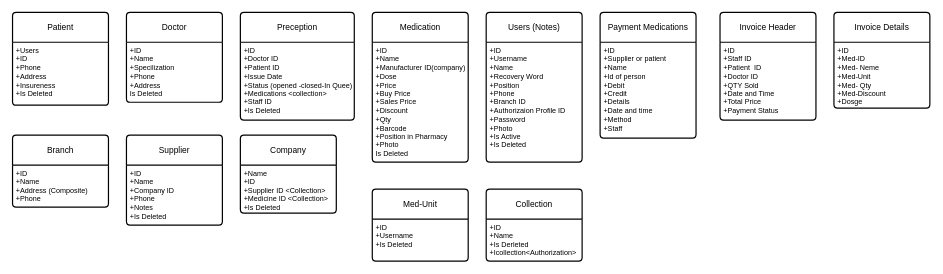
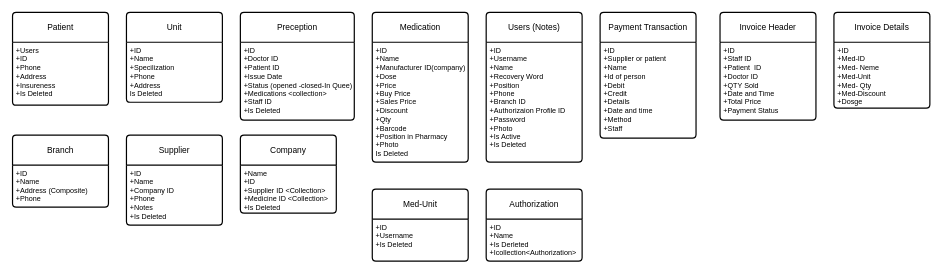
node "Doctor": label "Doctor" -> "Unit"
node "Payment Medications": label "Payment Medications" -> "Payment Transaction"
node "Collection": label "Collection" -> "Authorization"
